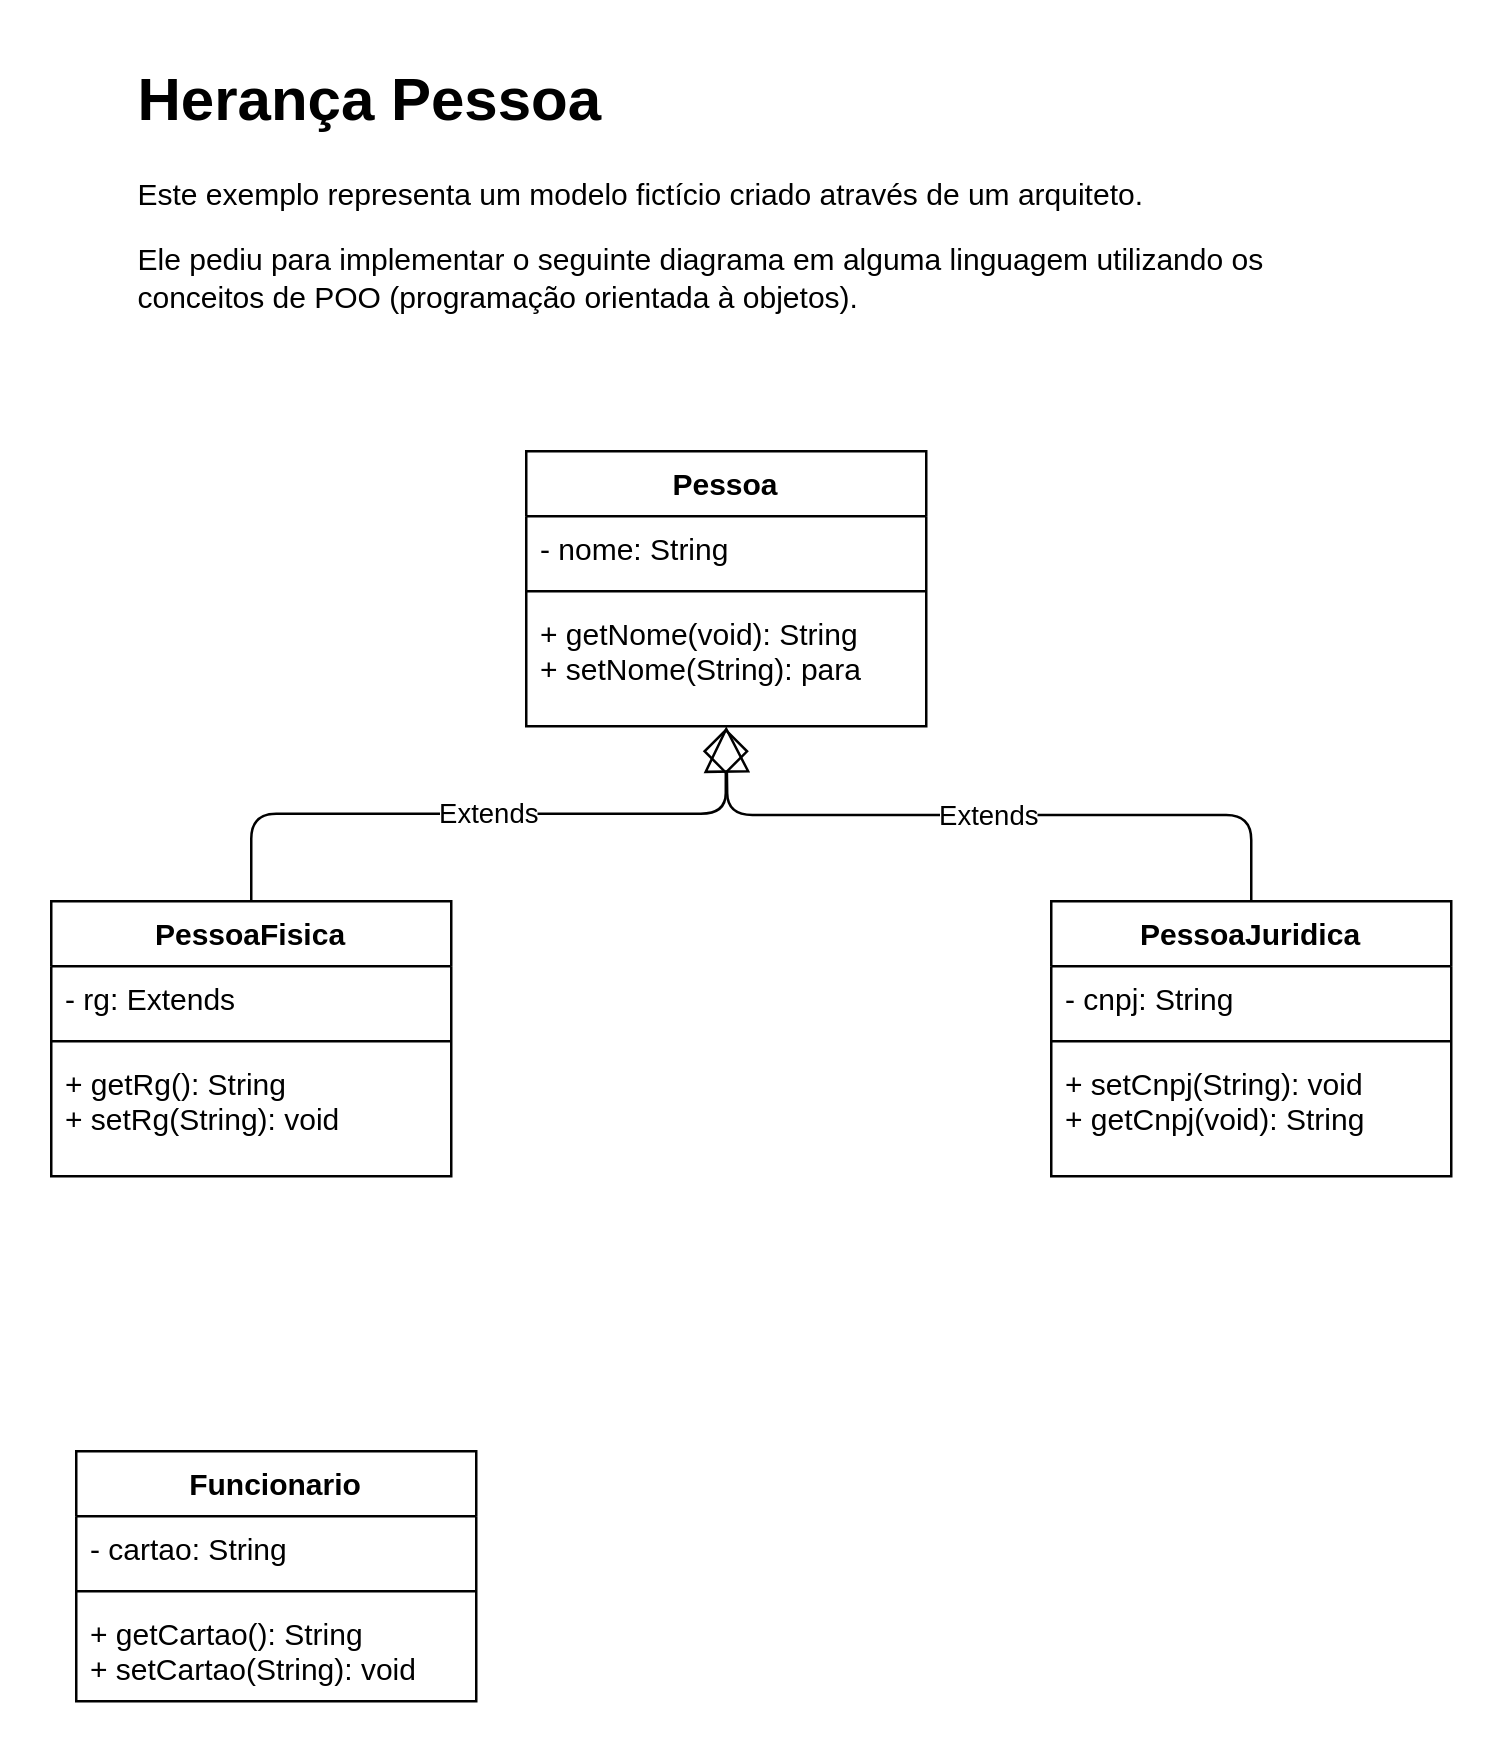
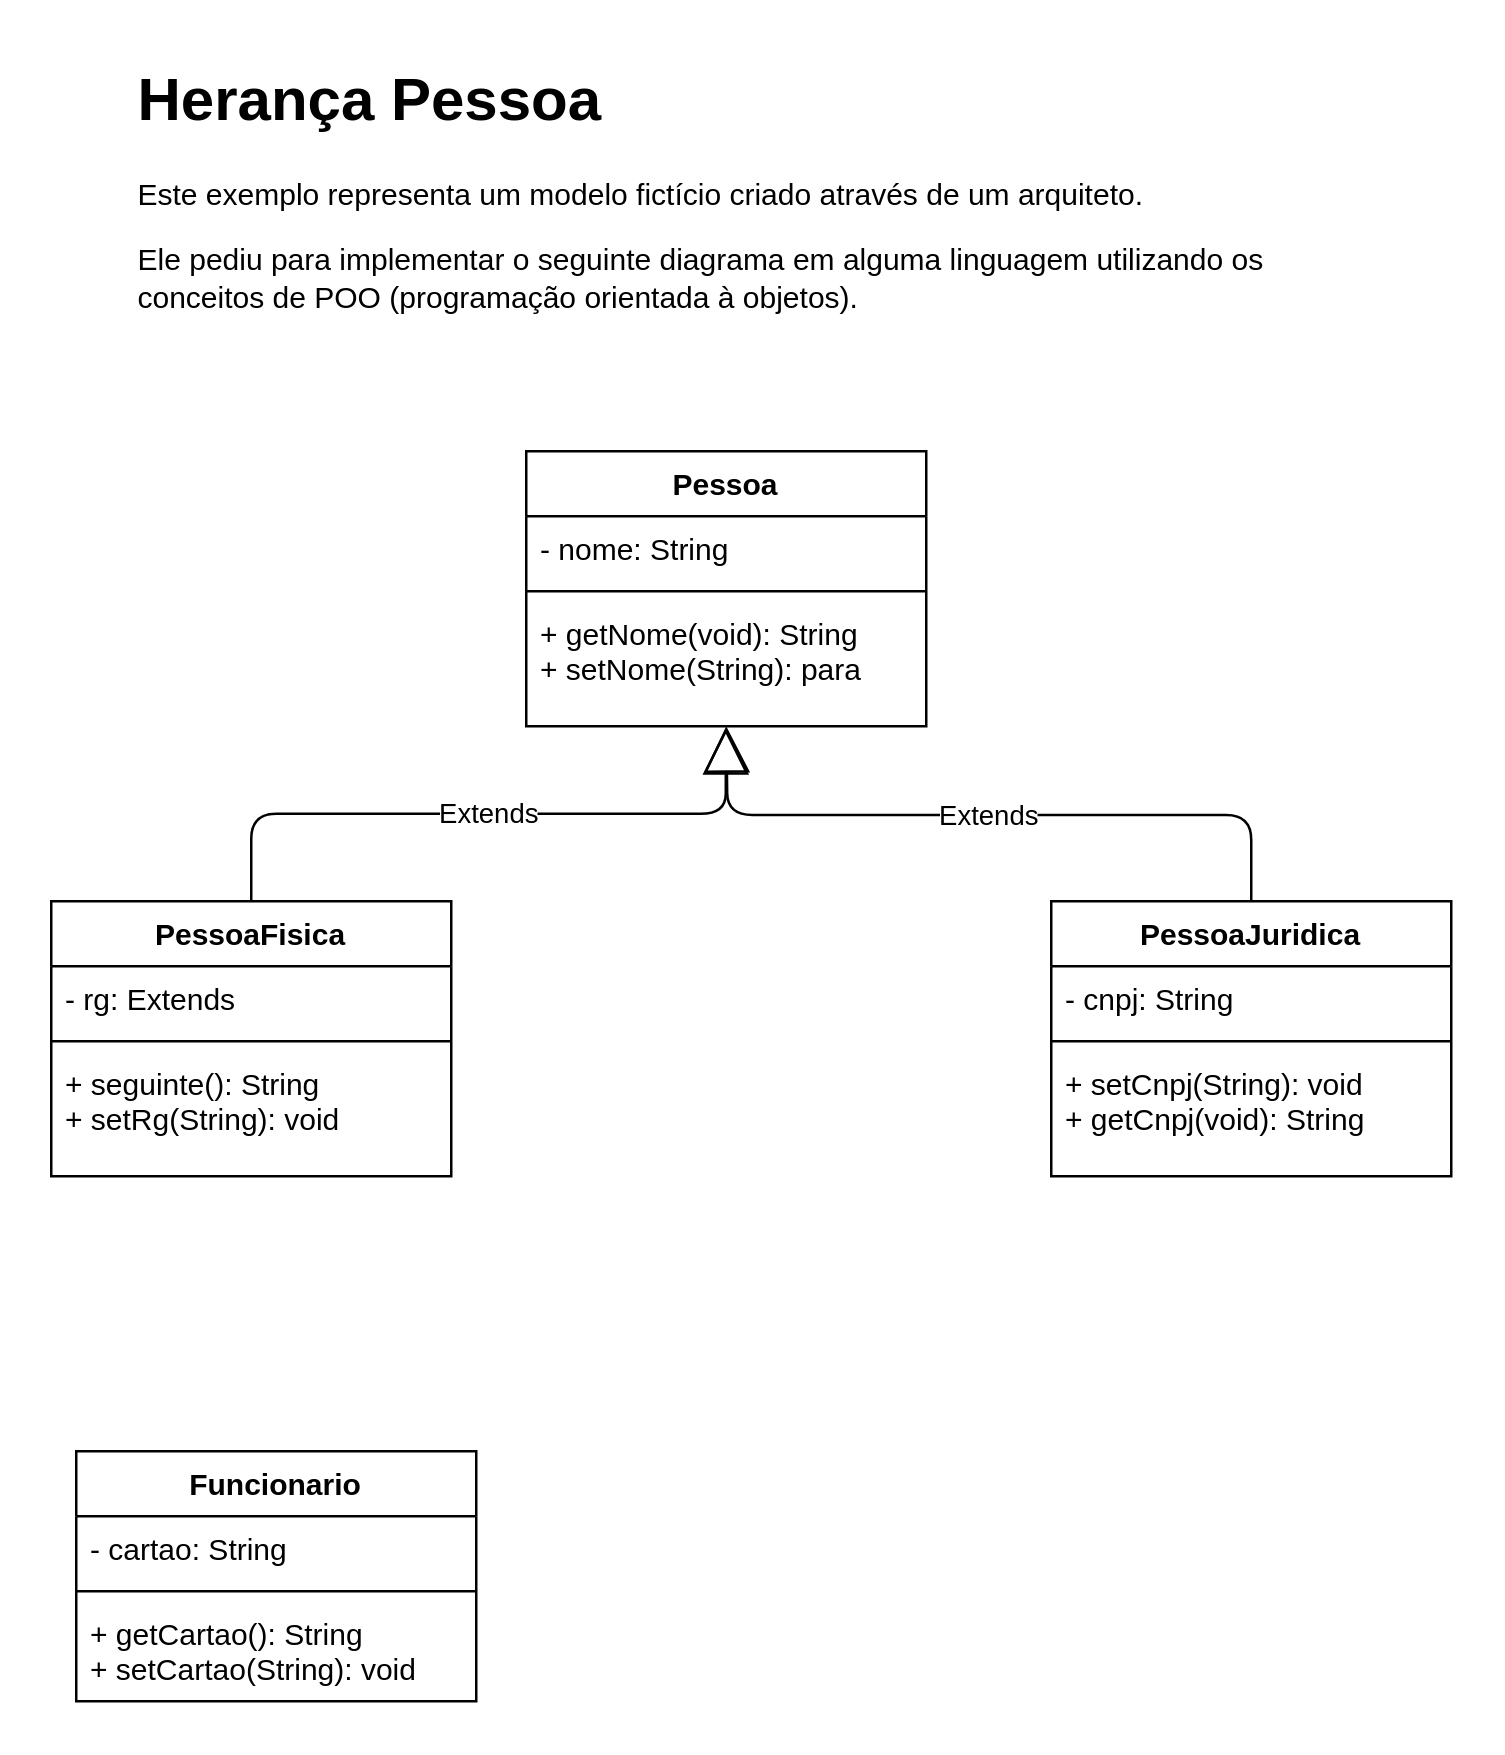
edge "PessoaFisica" -> "+ getNome(void): String + setNome(String): para": arrowhead diamond -> block
node "+ getRg(): String + setRg(String): void": label "+ getRg(): String + setRg(String): void" -> "+ seguinte(): String + setRg(String): void"
